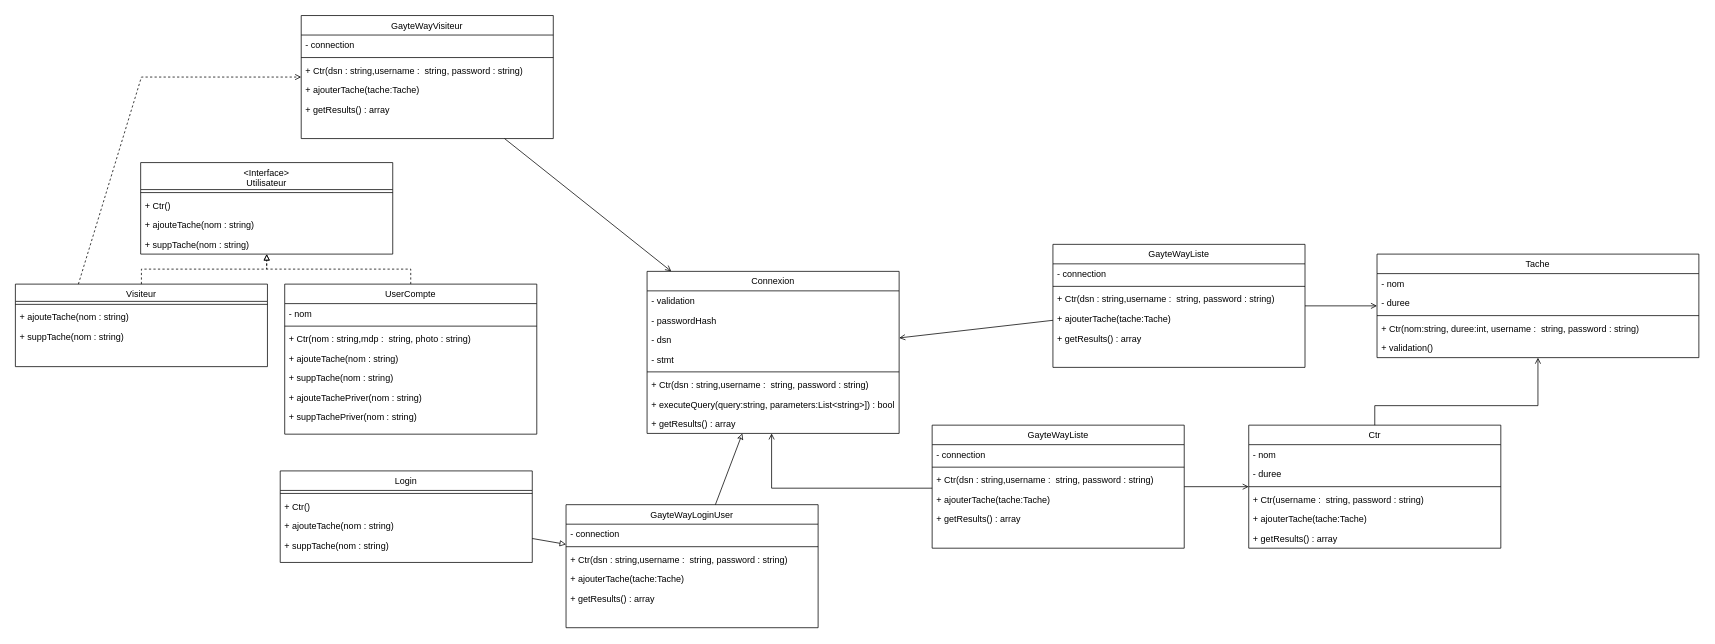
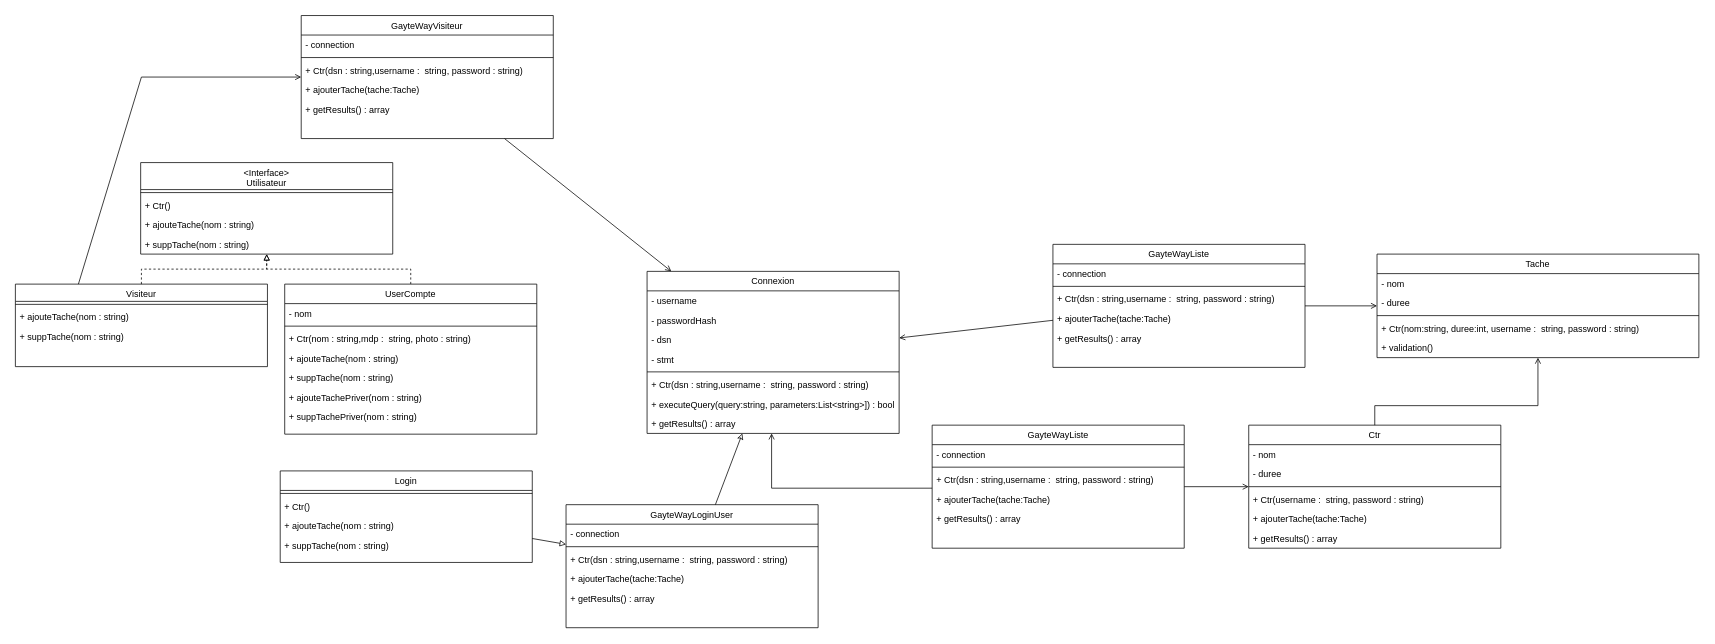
edge "Visiteur" -> "GayteWayVisiteur": style dashed -> solid
node "- validation": label "- validation" -> "- username"
